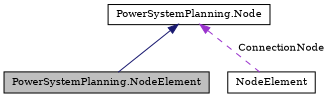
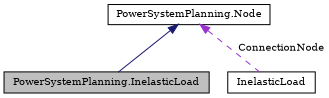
node "PowerSystemPlanning.NodeElement": label "PowerSystemPlanning.NodeElement" -> "PowerSystemPlanning.InelasticLoad"
node "NodeElement": label "NodeElement" -> "InelasticLoad"
